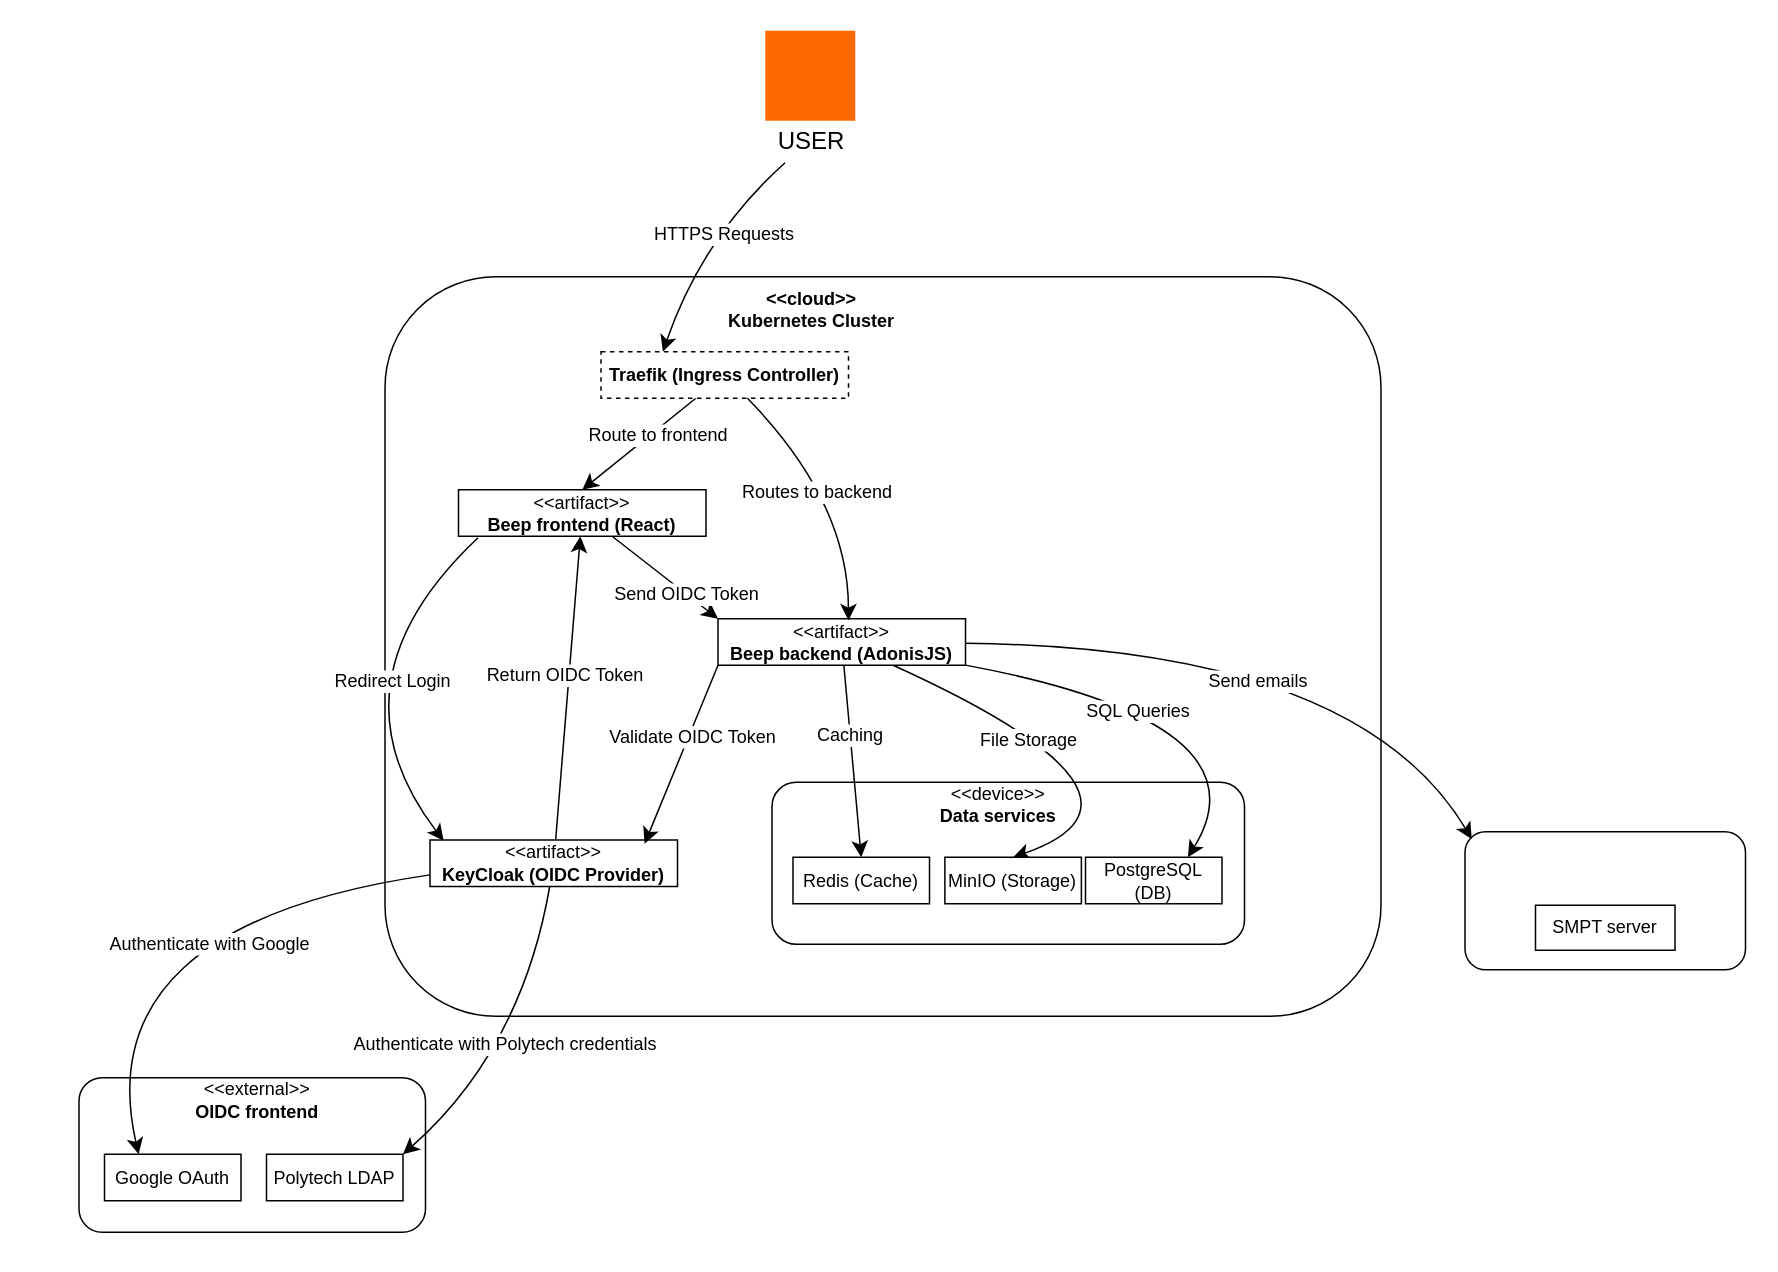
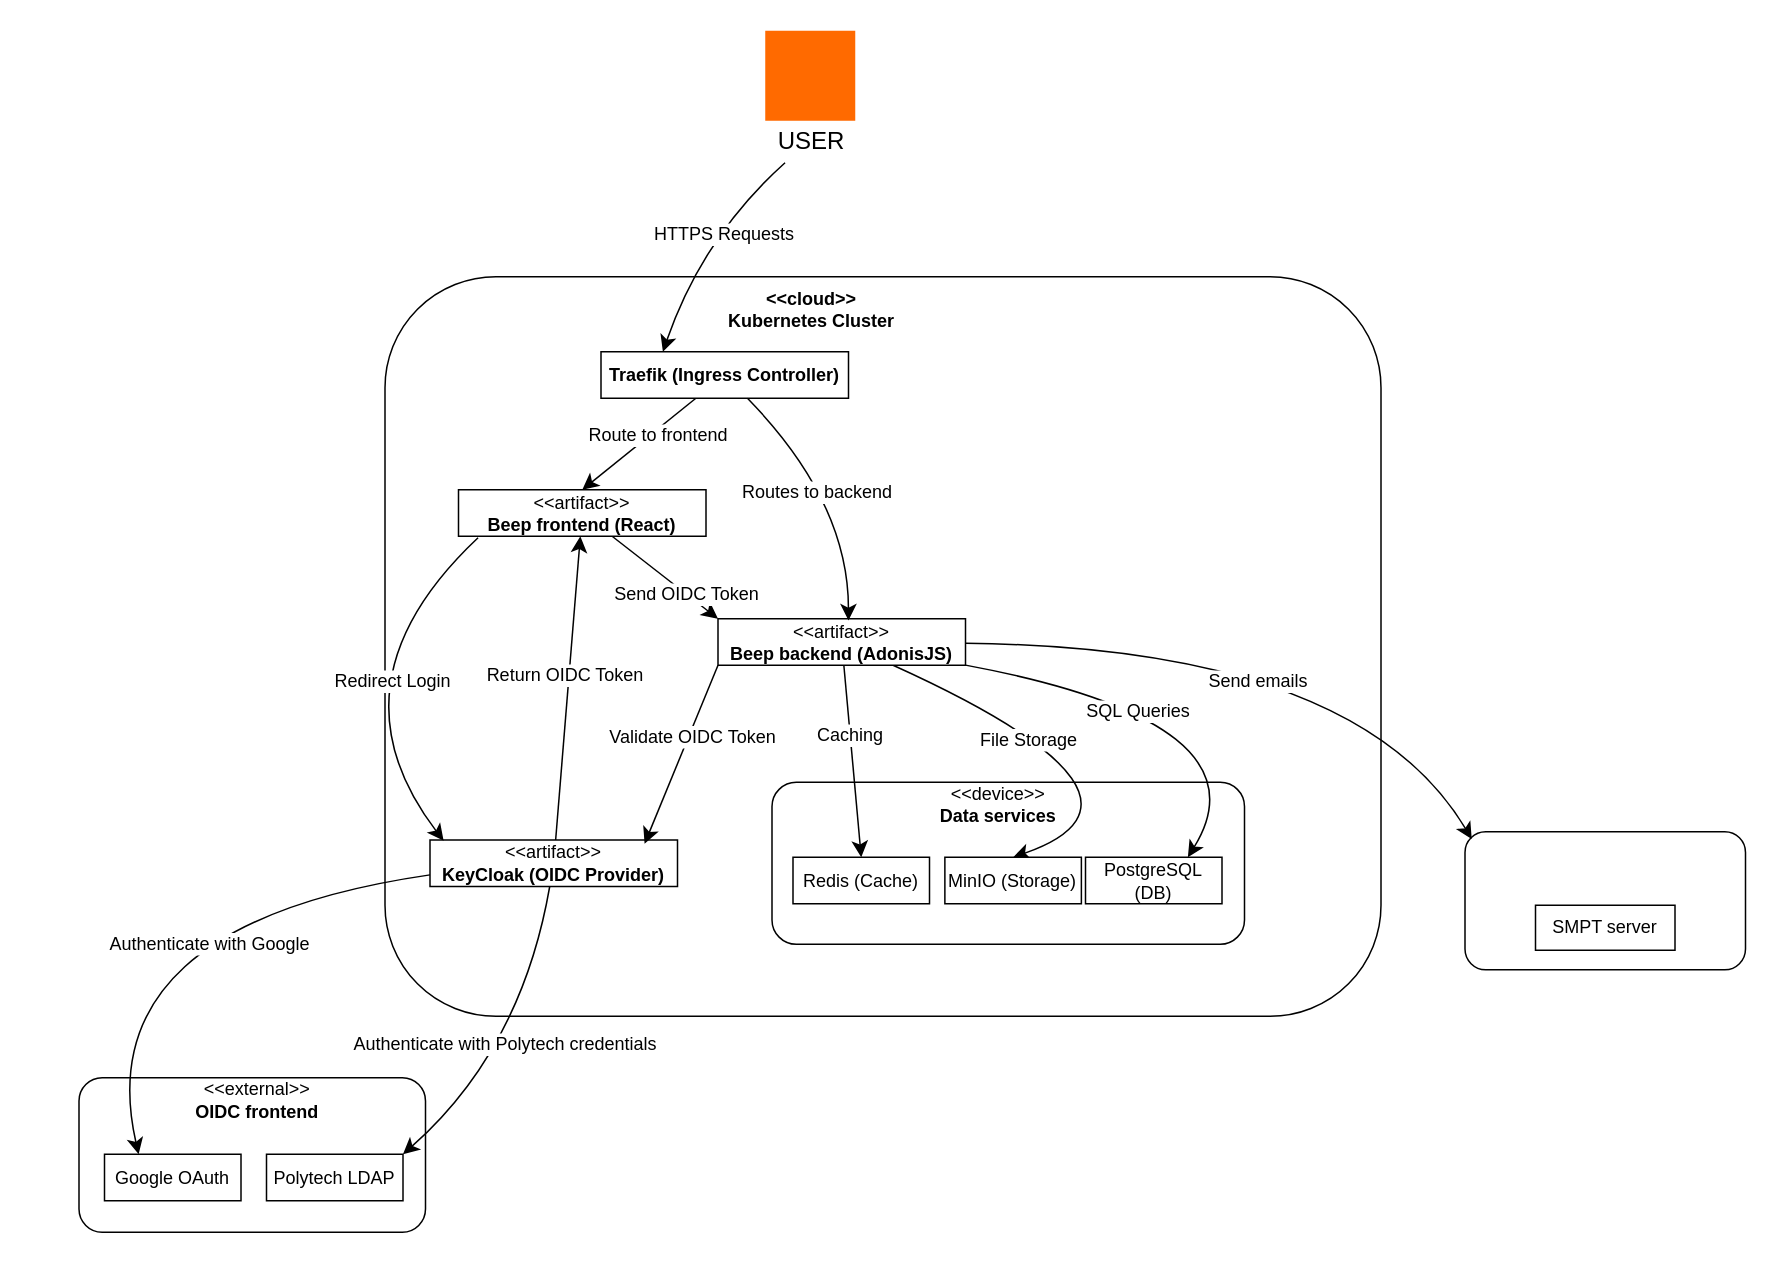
node "Traefik (Ingress Controller)": style dashed -> solid
